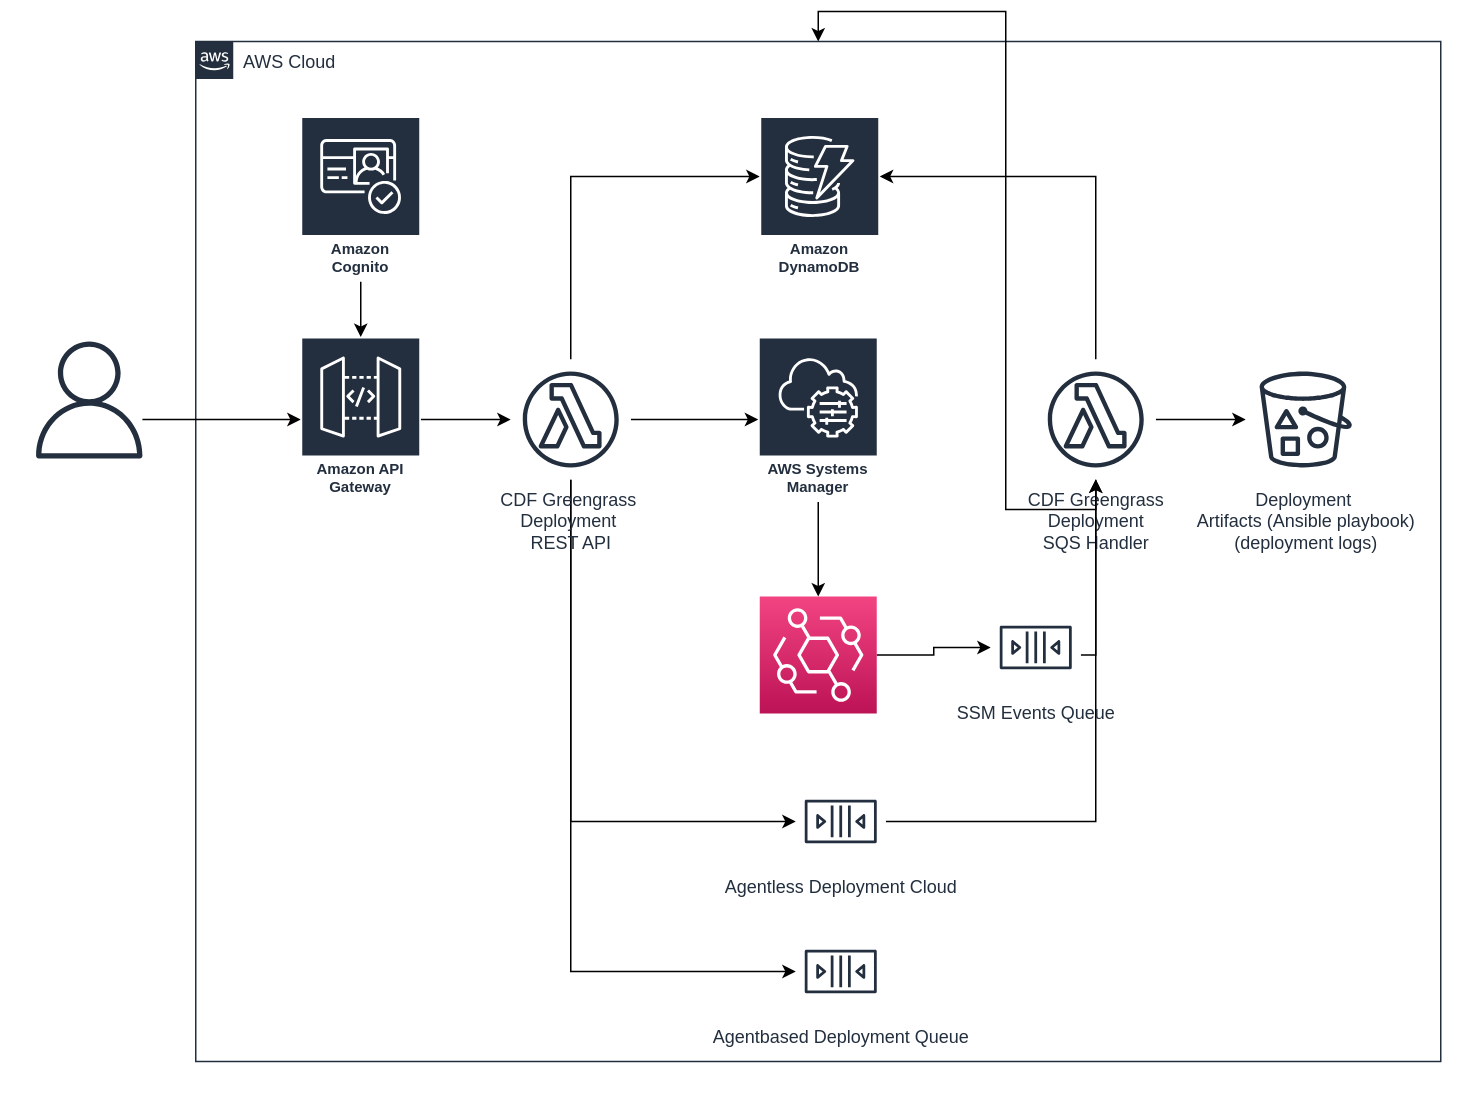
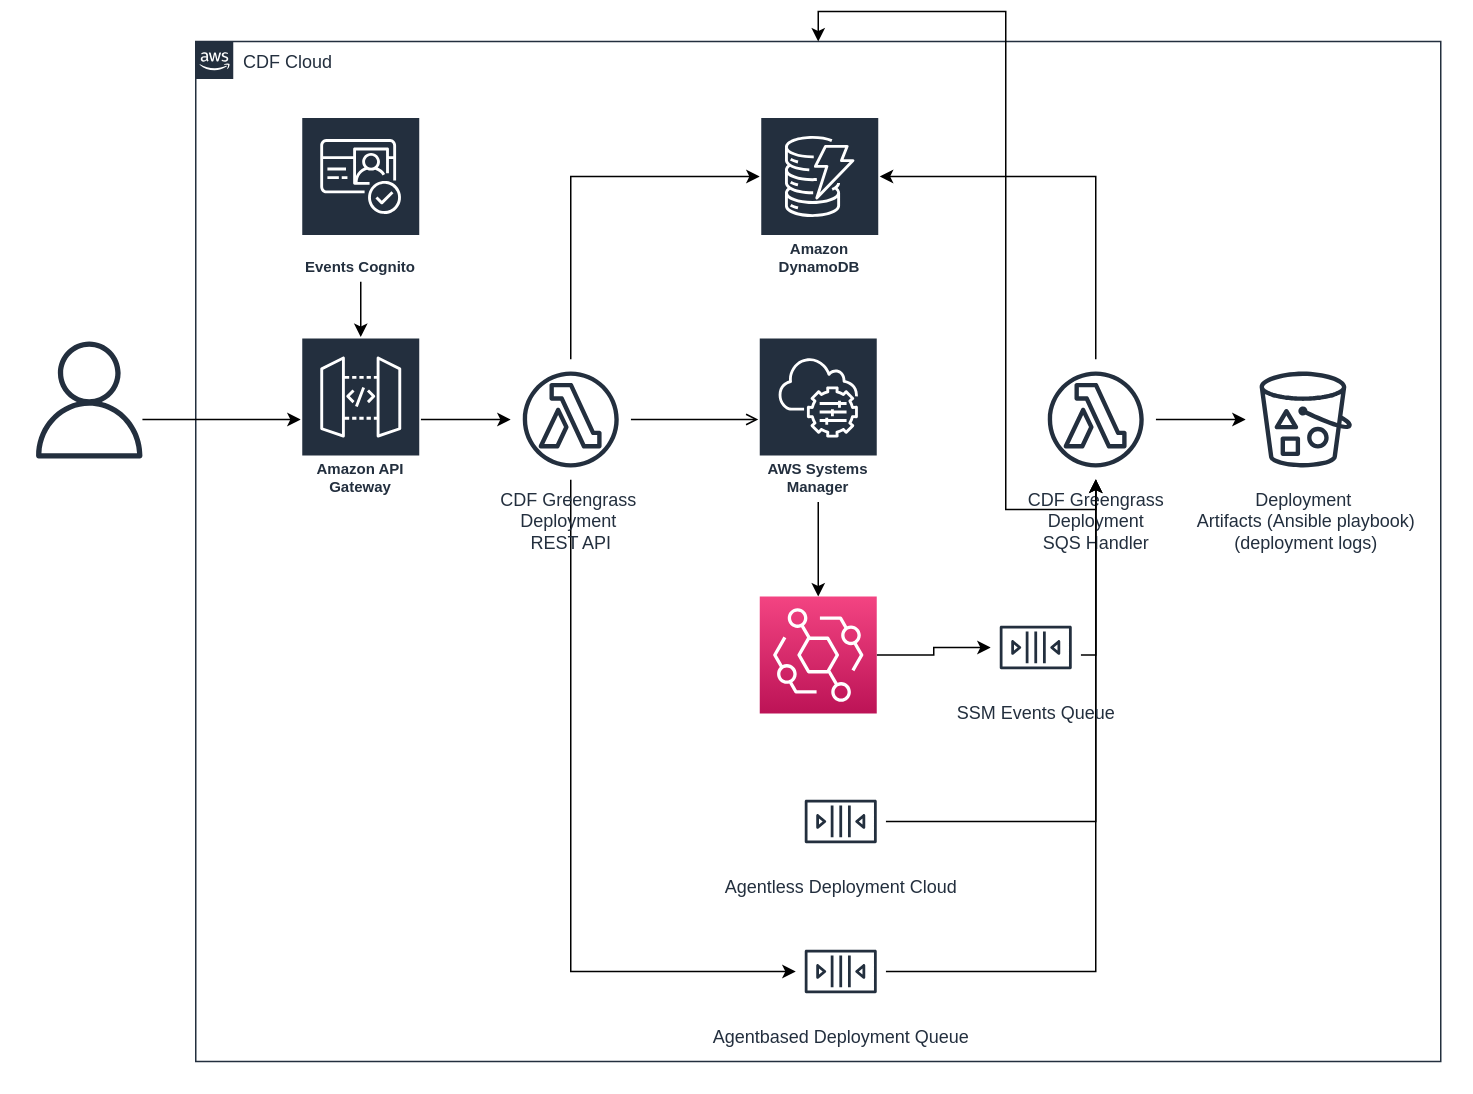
node "AWS Cloud": label "AWS Cloud" -> "CDF Cloud"
node "Amazon Cognito": label "Amazon Cognito" -> "Events Cognito"
edge "CDF Greengrass Deployment REST API" -> "AWS Systems Manager": arrowhead classic -> open
edge "CDF Greengrass Deployment REST API" -> "Agentless Deployment Cloud": removed
edge "Agentbased Deployment Queue" -> "CDF Greengrass Deployment SQS Handler": added
